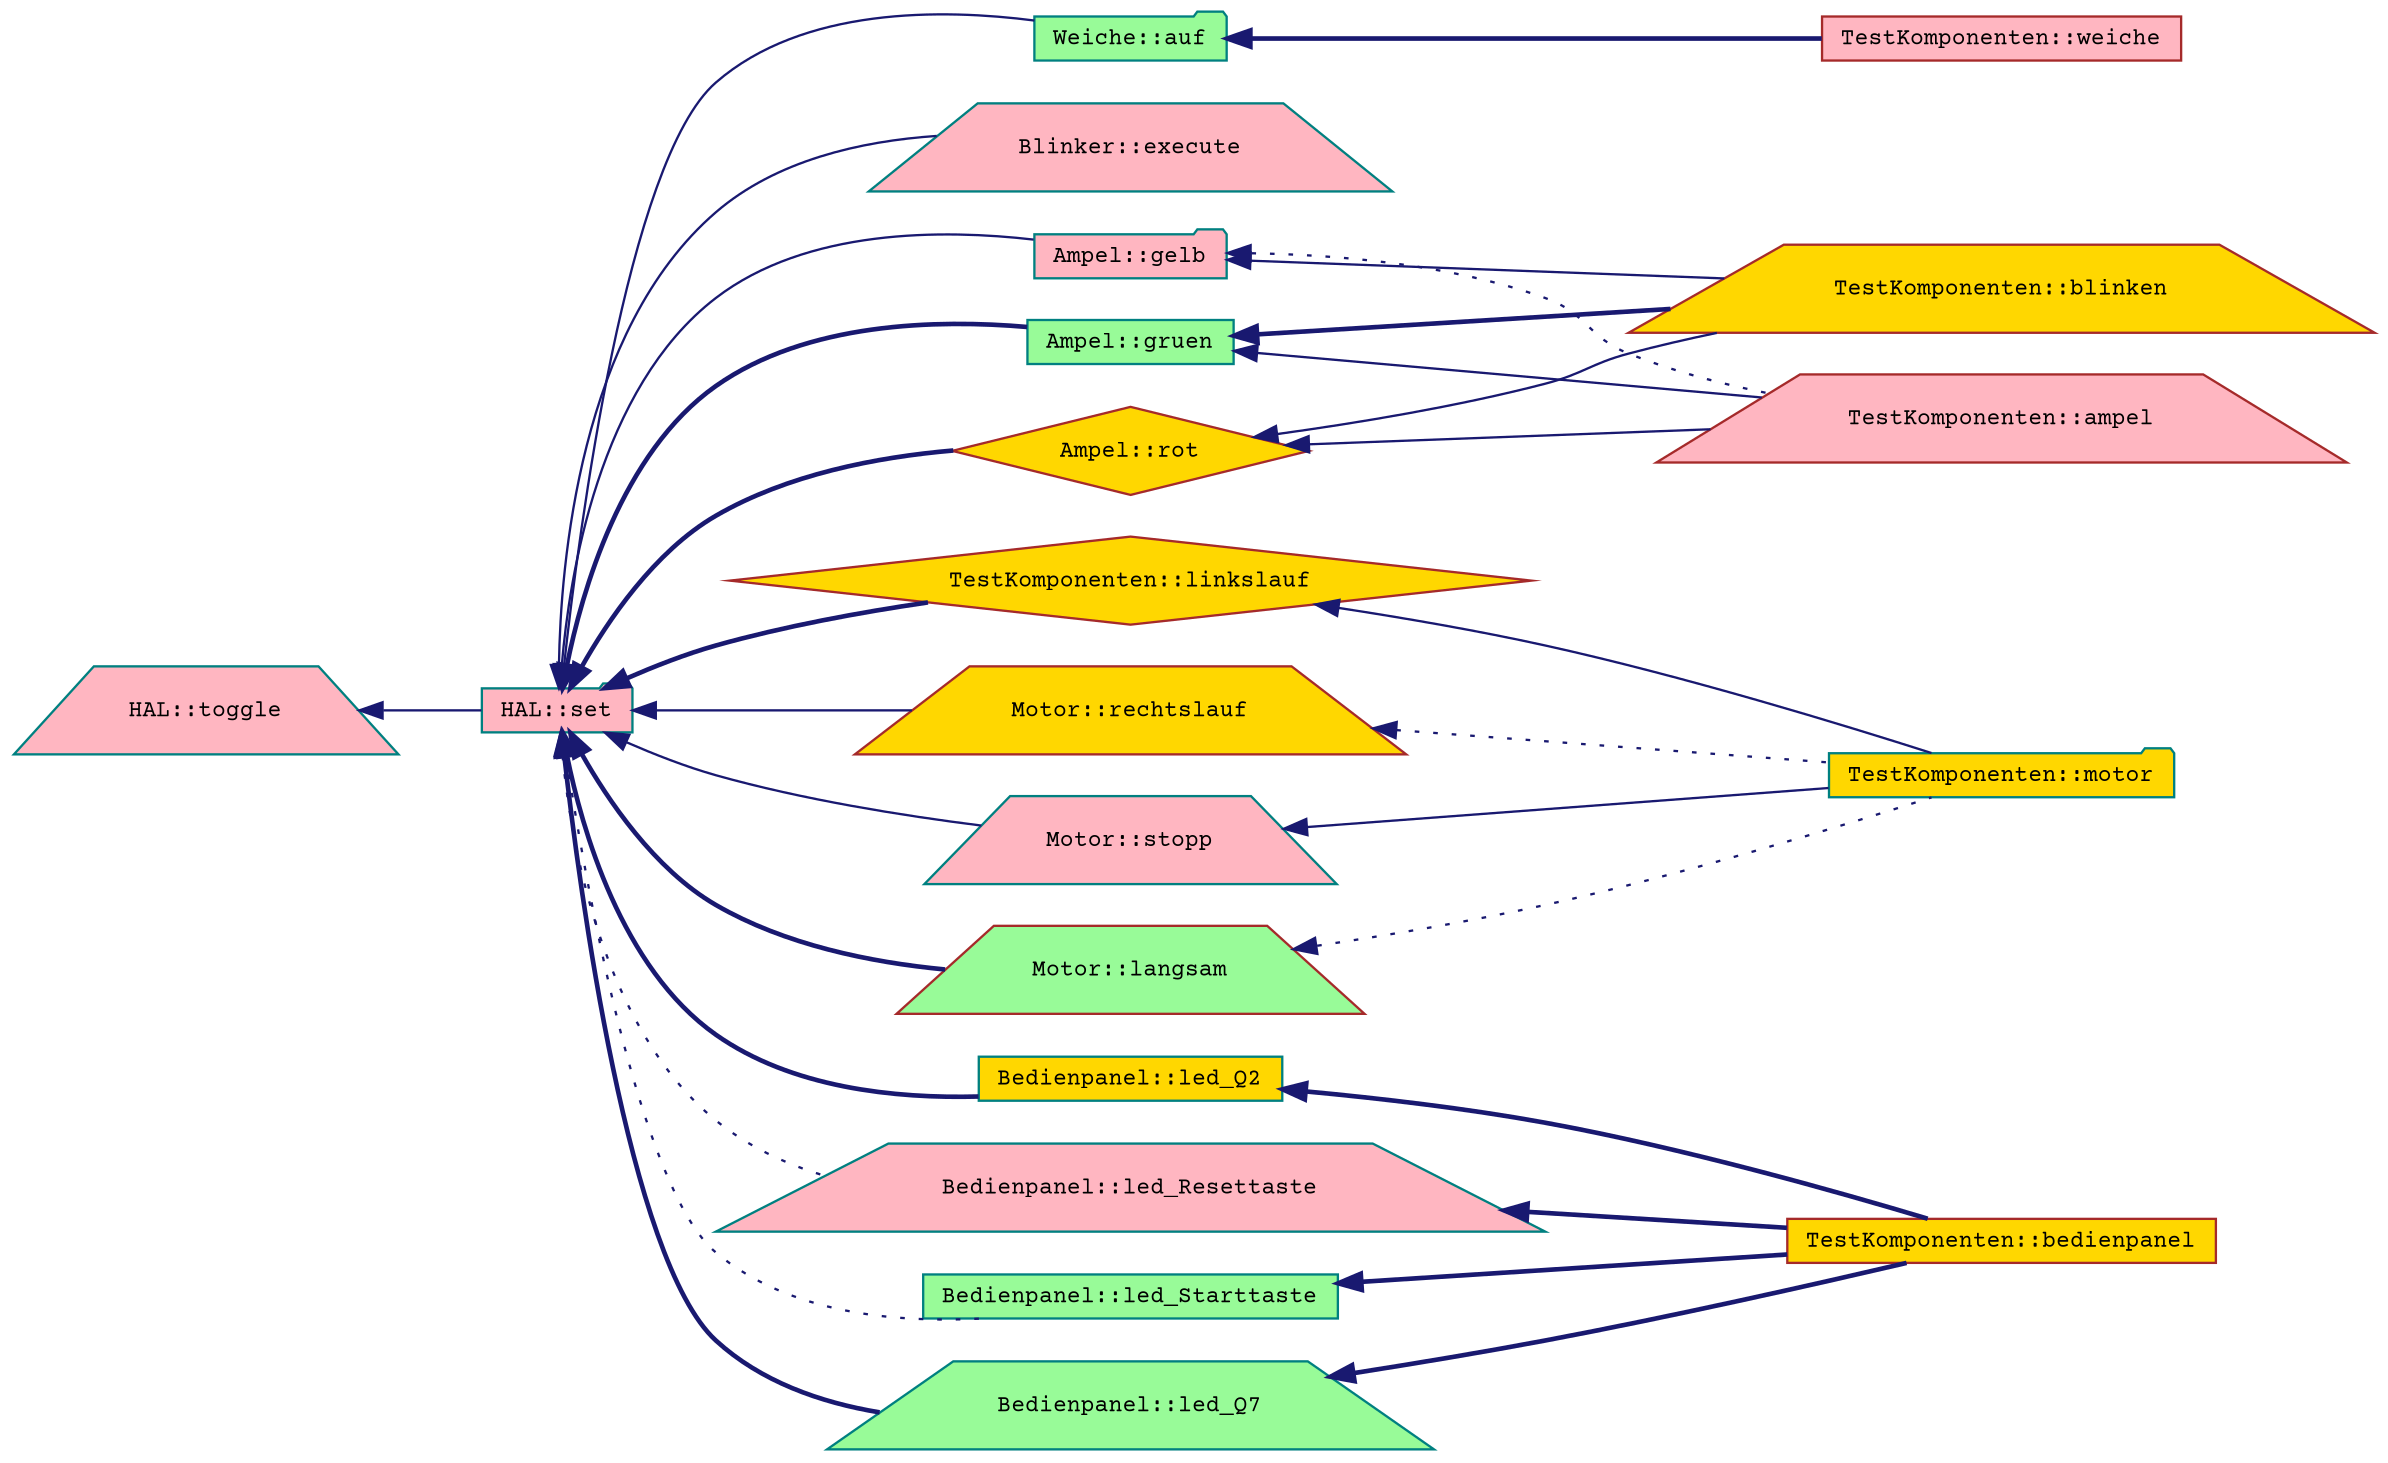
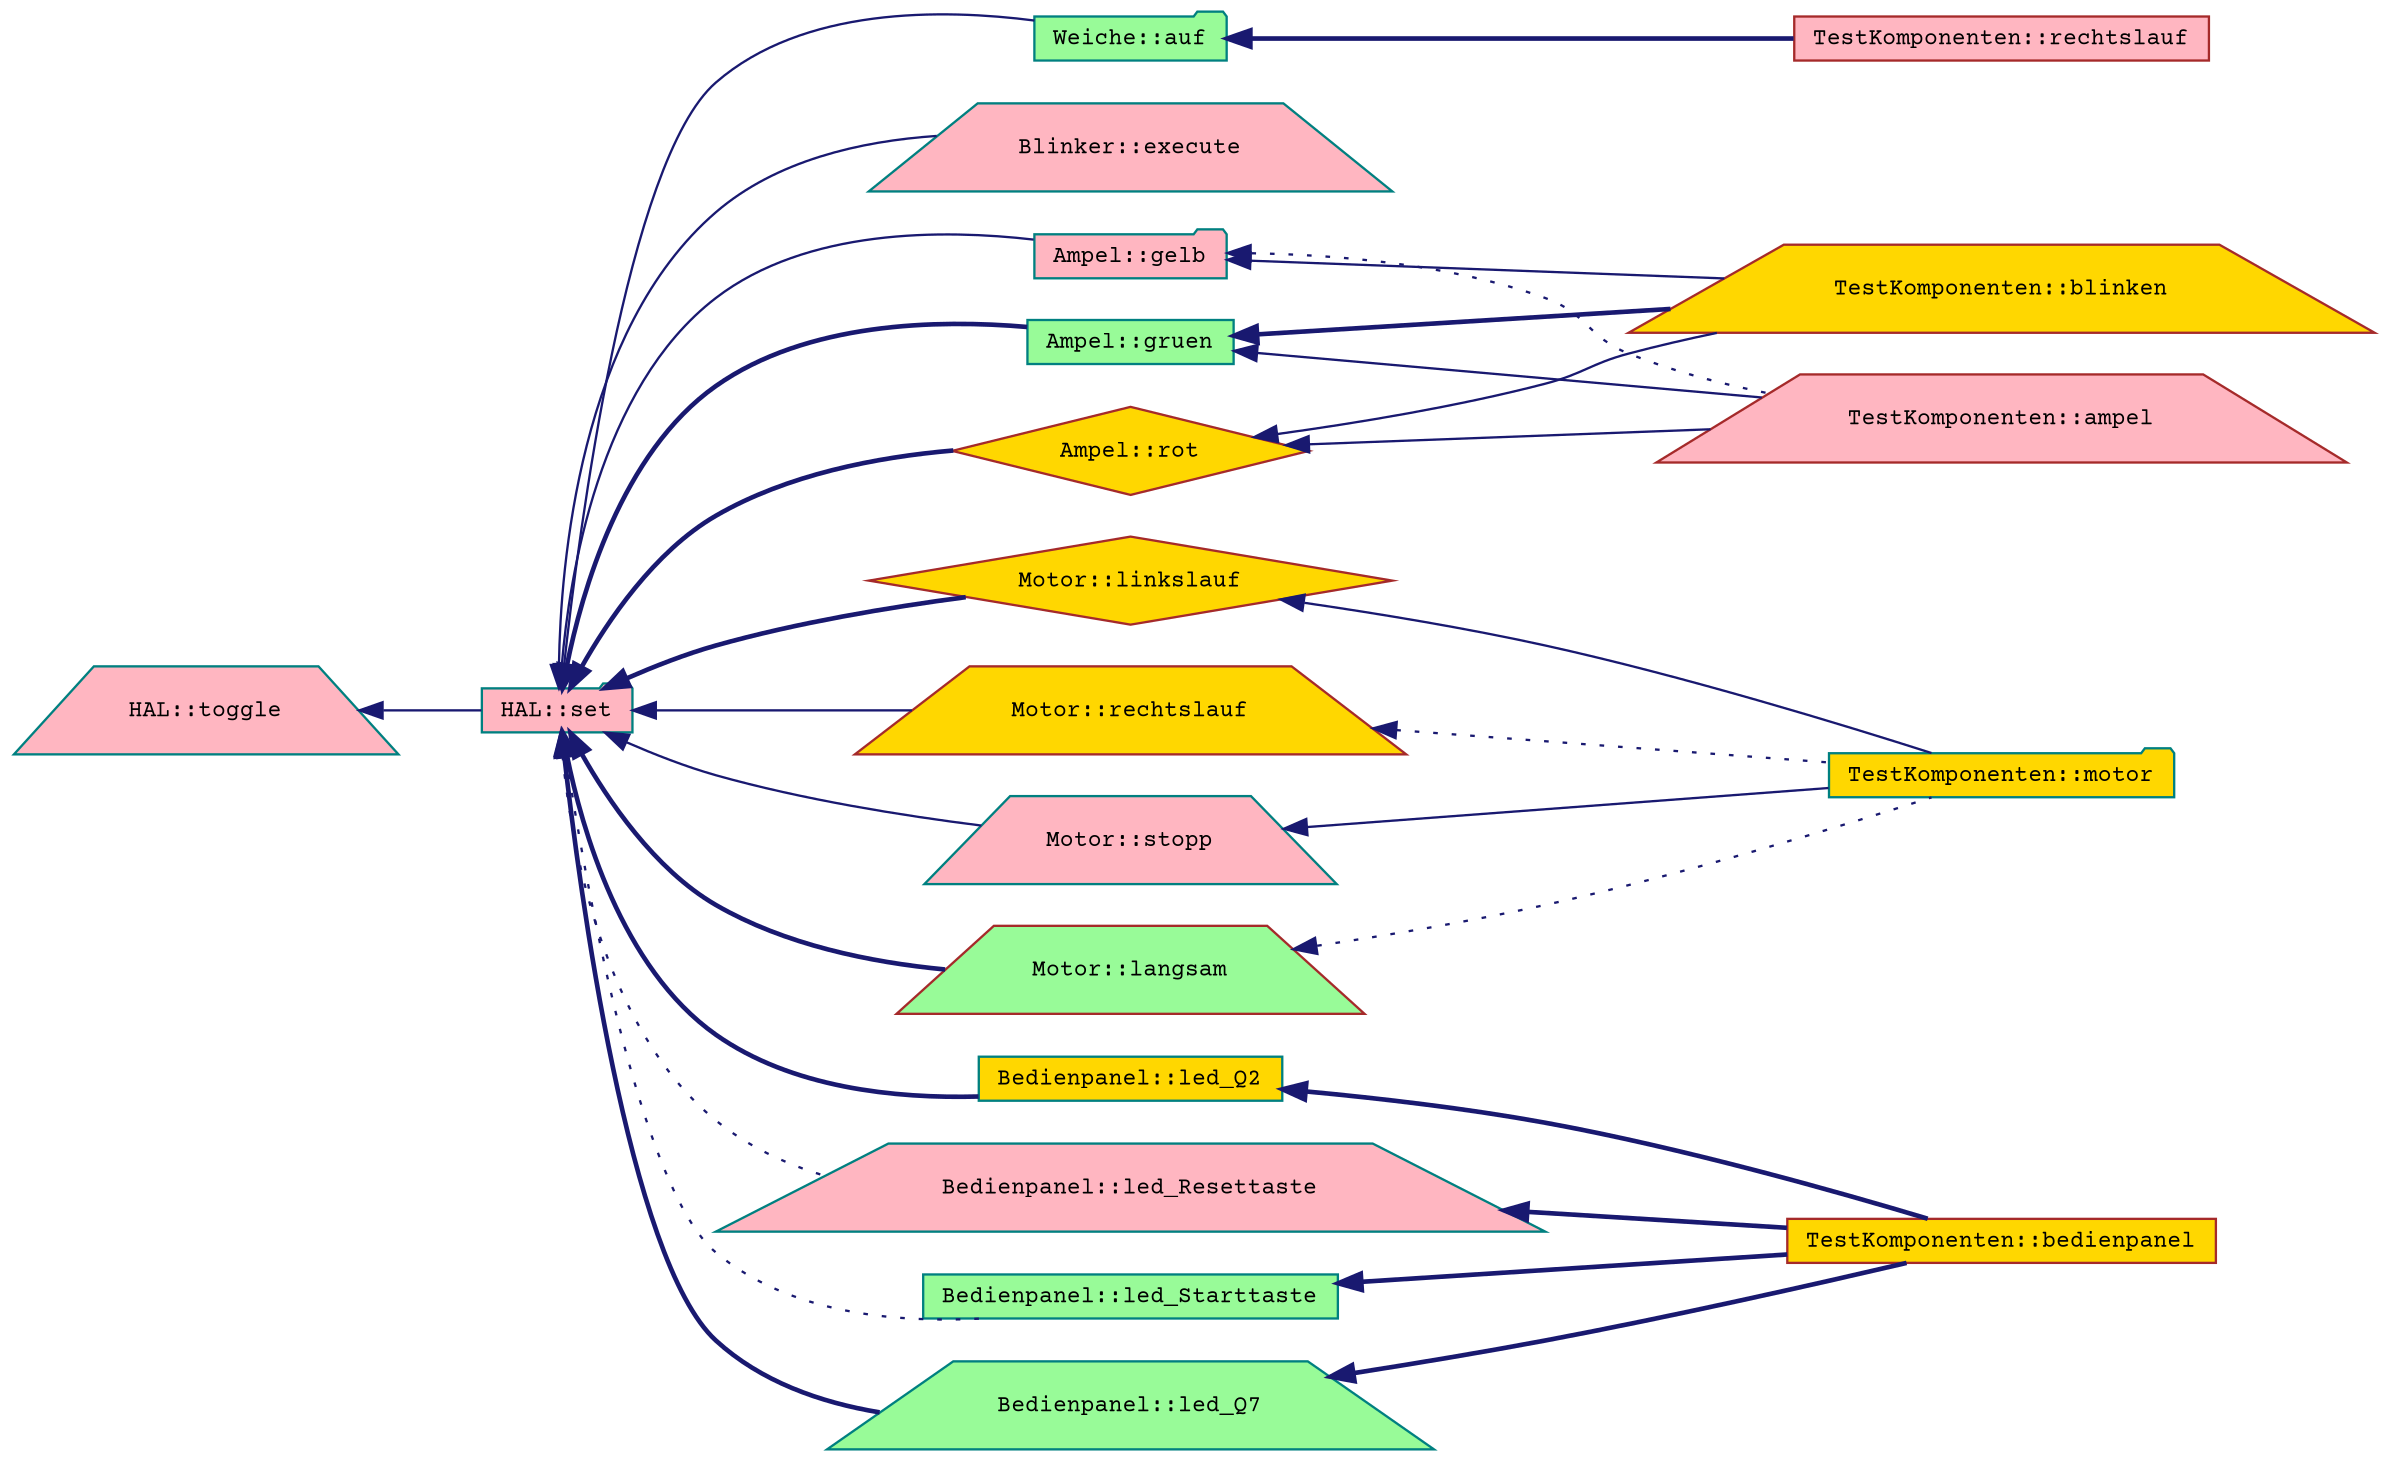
node "TestKomponenten::weiche": label "TestKomponenten::weiche" -> "TestKomponenten::rechtslauf"
node "TestKomponenten::linkslauf": label "TestKomponenten::linkslauf" -> "Motor::linkslauf"
